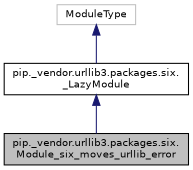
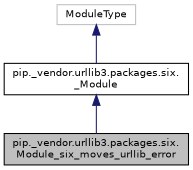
node "pip._vendor.urllib3.packages.six. _LazyModule": label "pip._vendor.urllib3.packages.six. _LazyModule" -> "pip._vendor.urllib3.packages.six. _Module"
